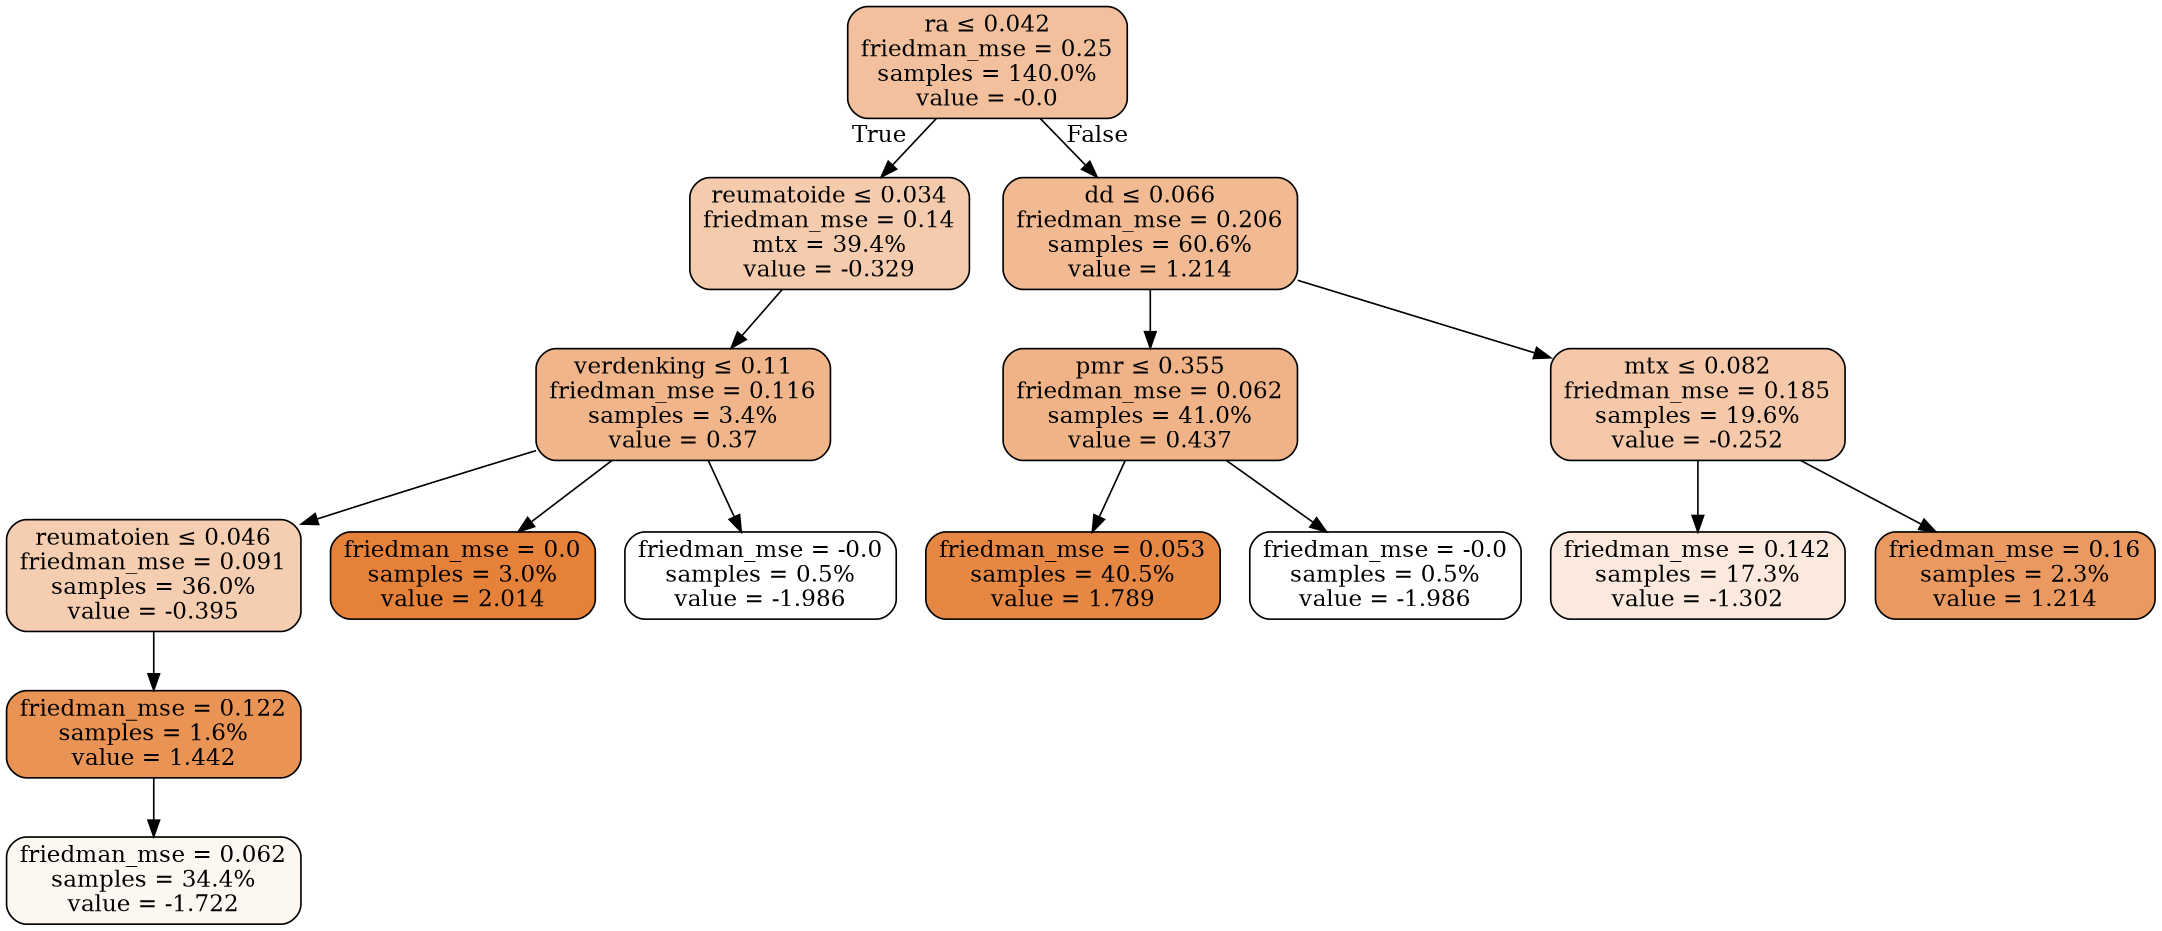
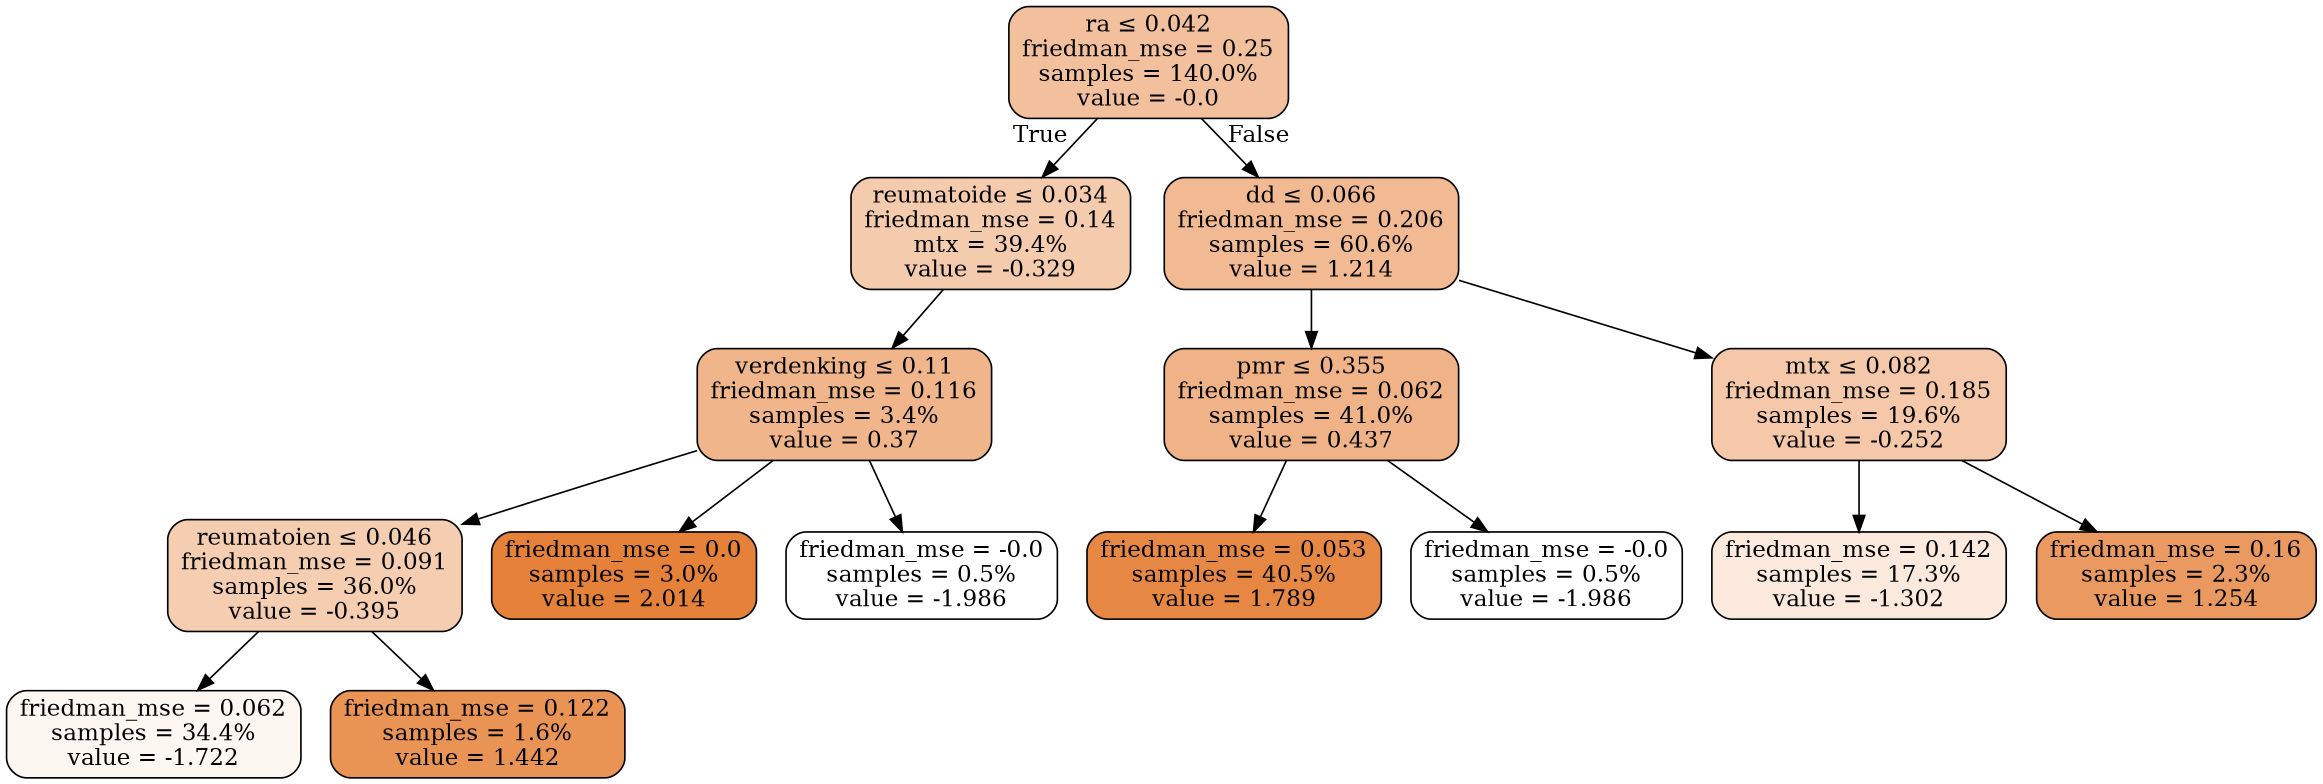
node "friedman_mse = 0.16": text "value = 1.214" -> "value = 1.254"
edge "friedman_mse = 0.122" -> "friedman_mse = 0.062": now "reumatoien ≤ 0.046" -> "friedman_mse = 0.062"
